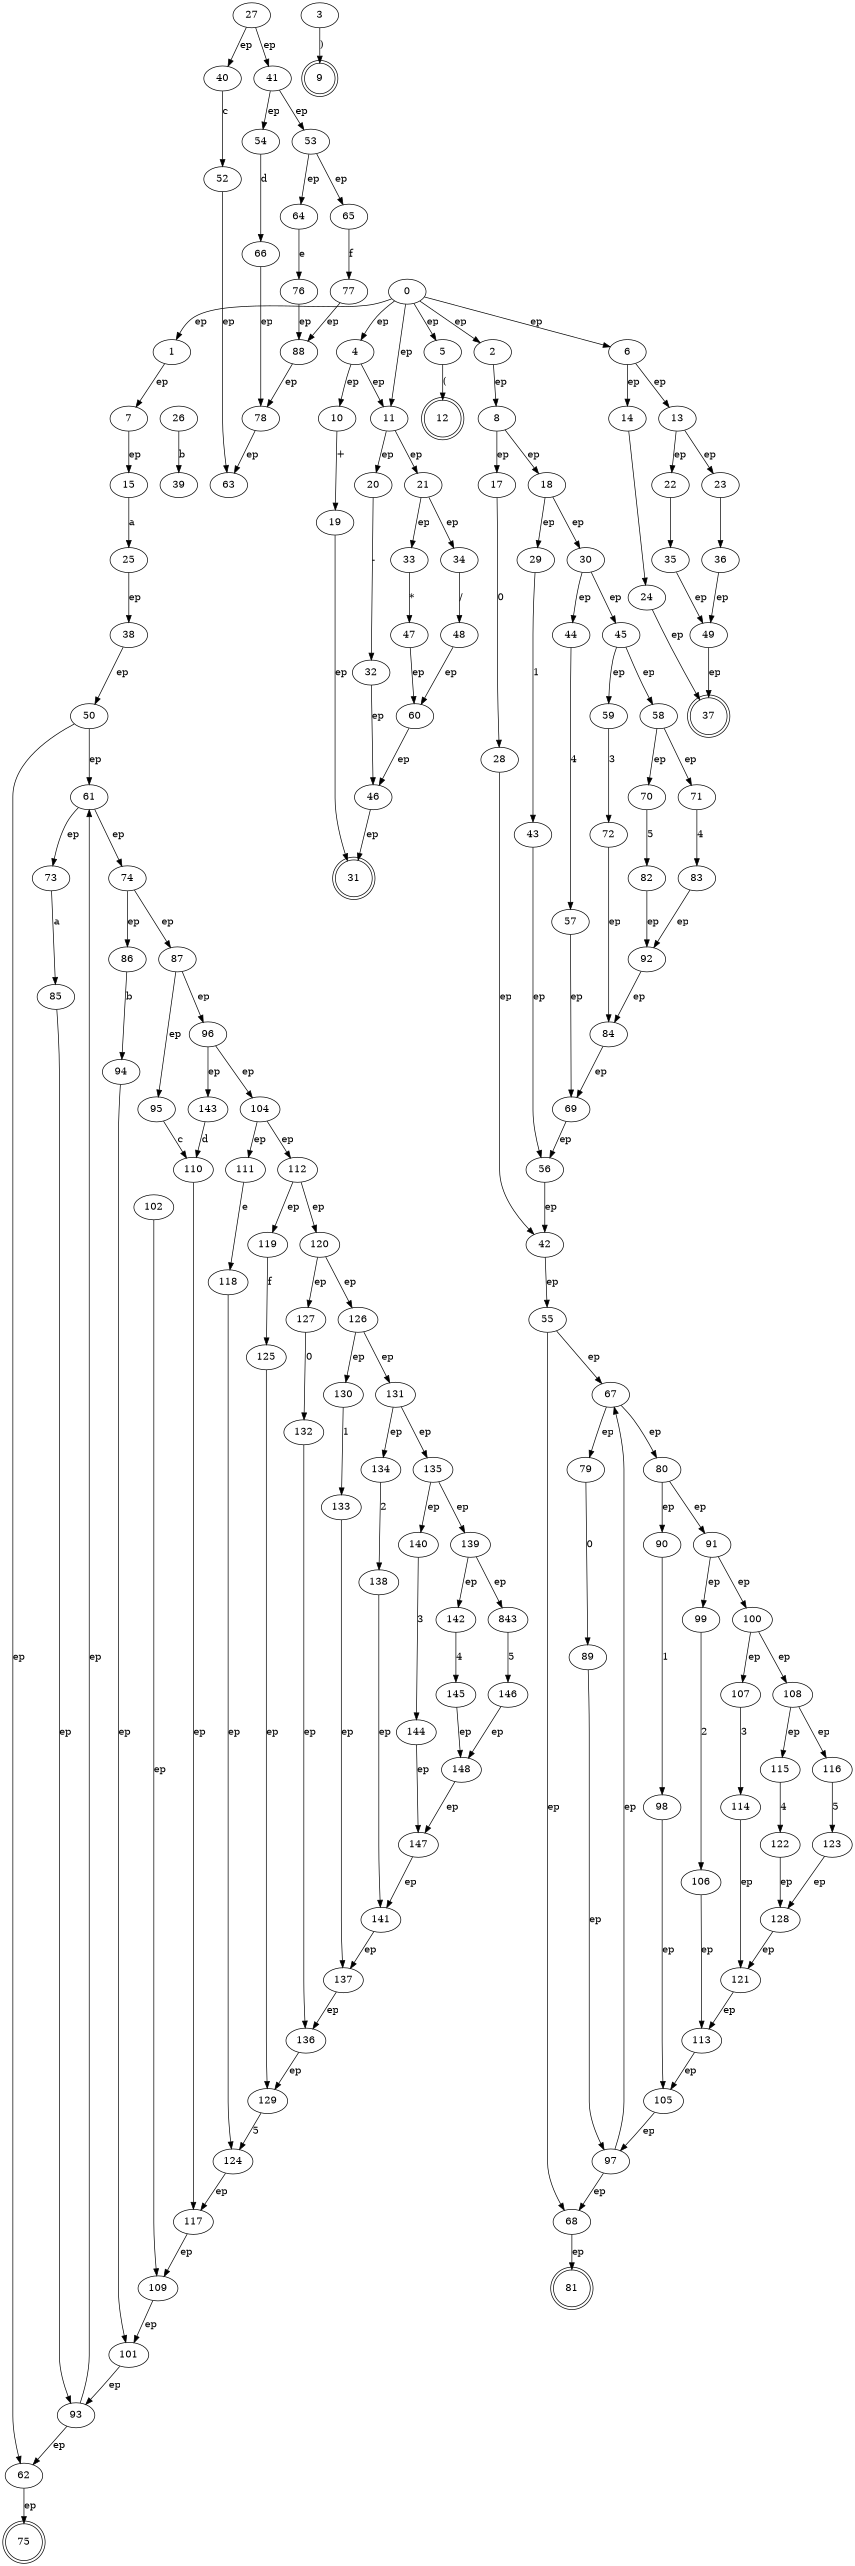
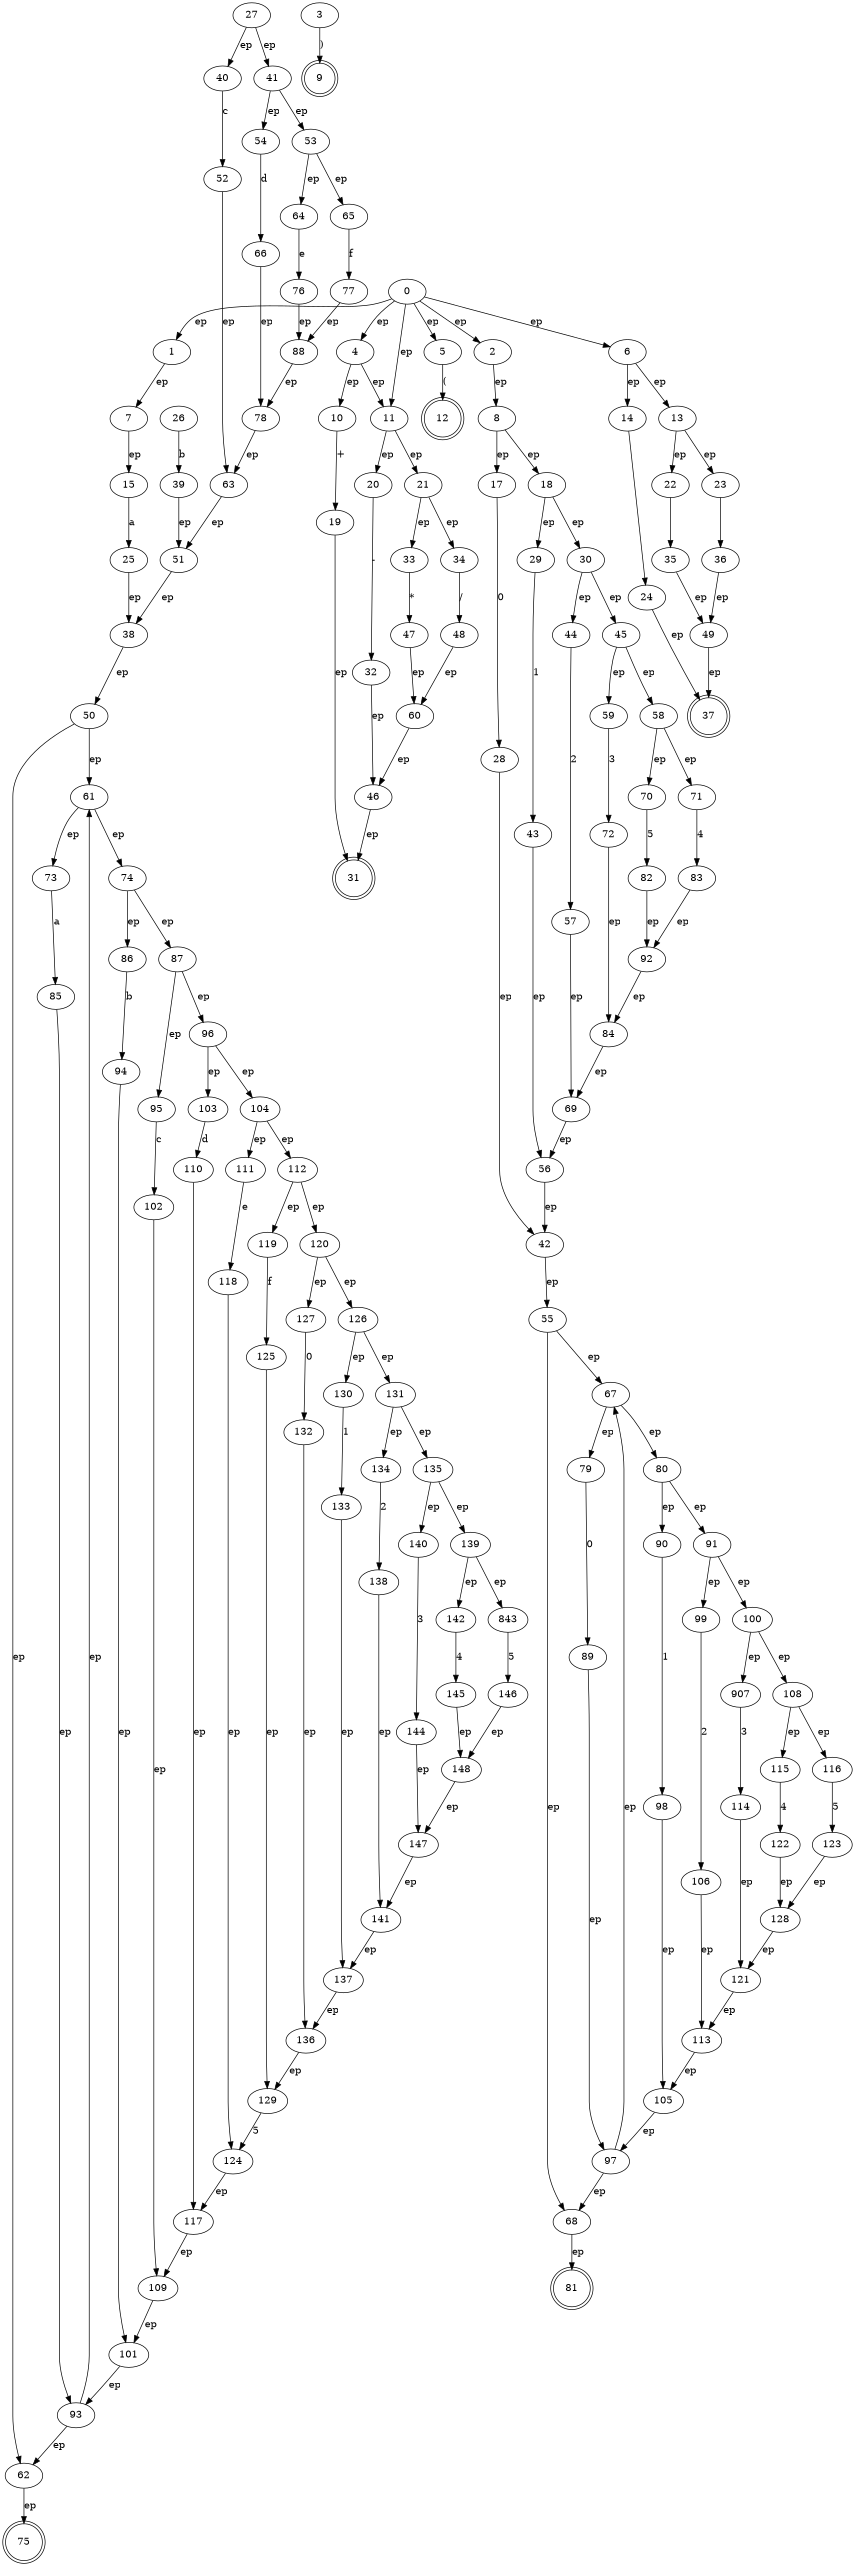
node "51": added
edge "44" -> "57": label "4" -> "2"
node "143": label "143" -> "103"
edge "95" -> "110": now "95" -> "102"
node "107": label "107" -> "907"
